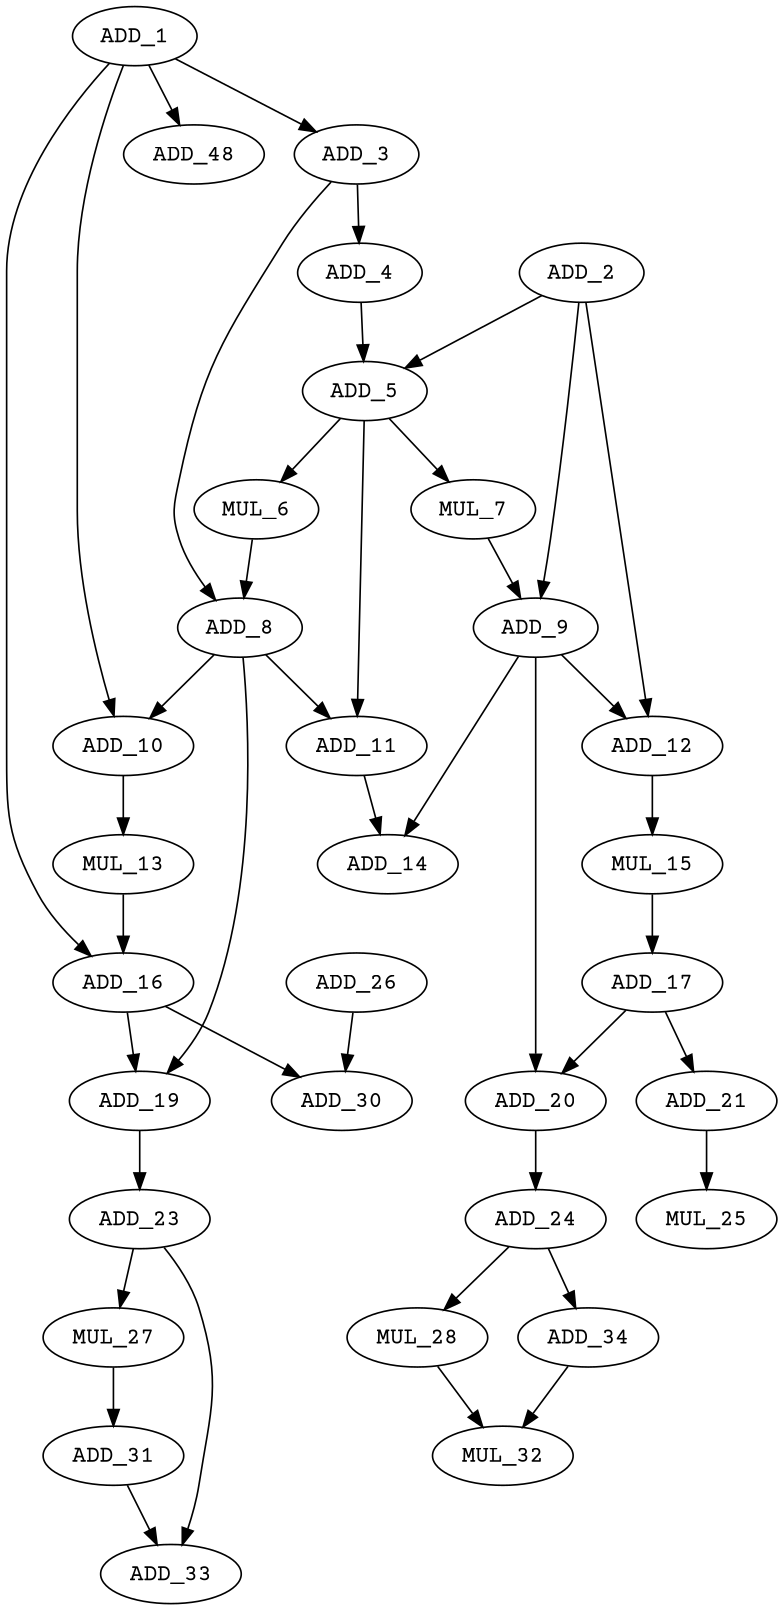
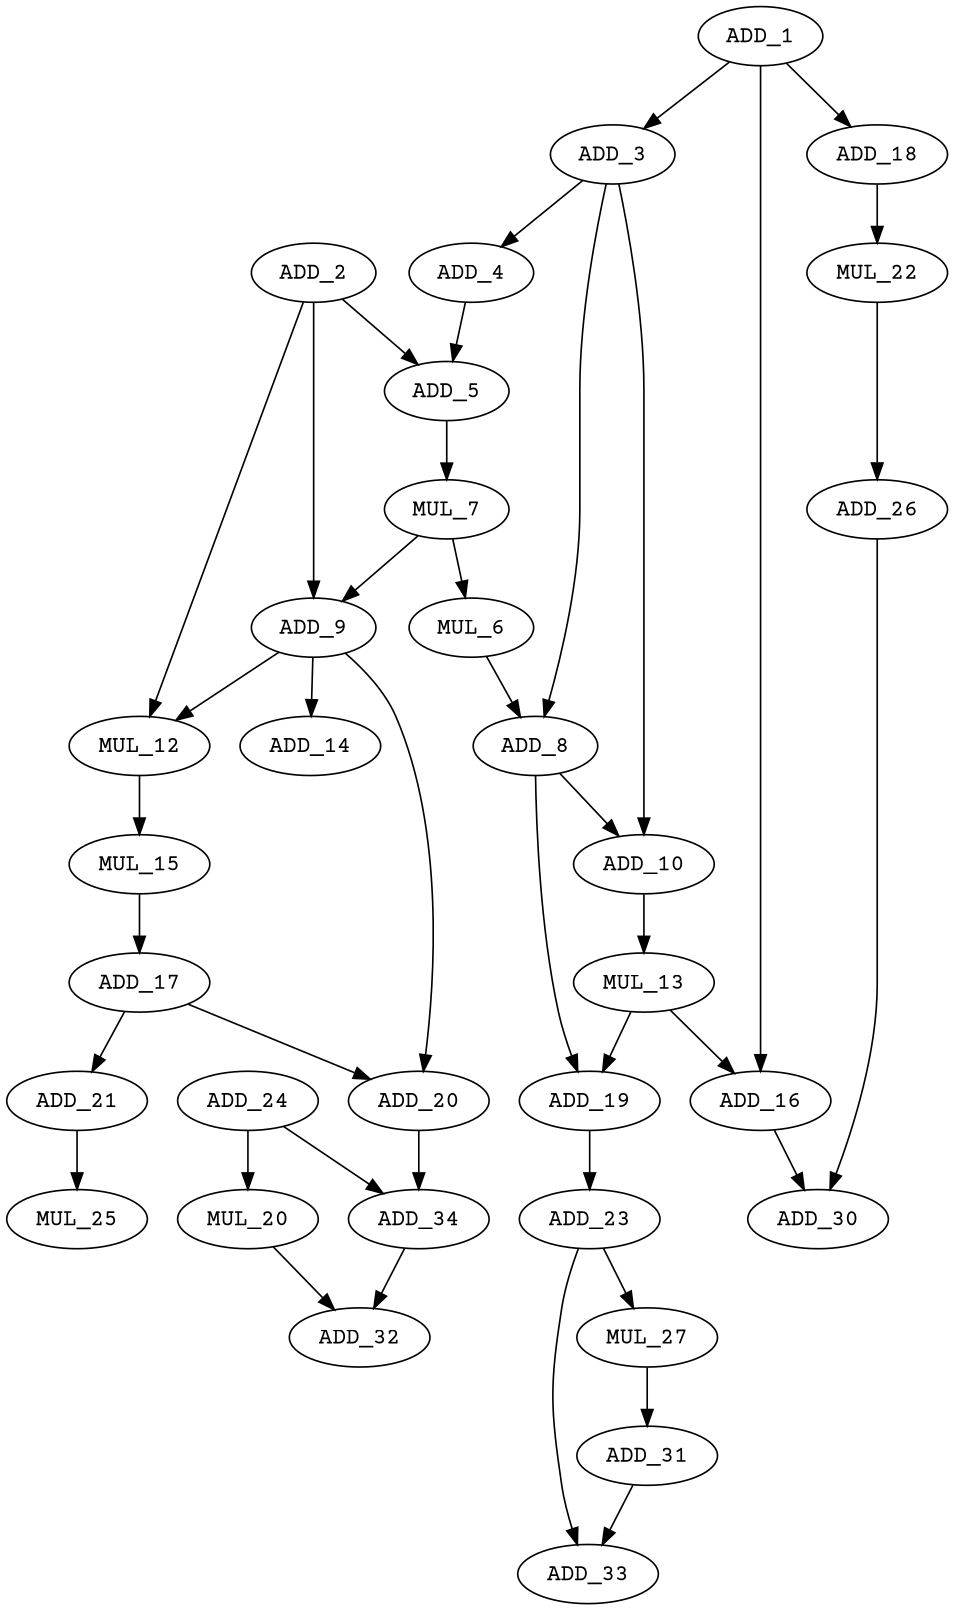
node "ADD_48": label "ADD_48" -> "ADD_18"
node "MUL_22": added
edge "ADD_1" -> "ADD_10": now "ADD_3" -> "ADD_10"
edge "ADD_5" -> "MUL_6": now "MUL_7" -> "MUL_6"
node "ADD_11": removed
node "ADD_12": label "ADD_12" -> "MUL_12"
edge "ADD_16" -> "ADD_19": now "MUL_13" -> "ADD_19"
edge "ADD_20" -> "ADD_24": now "ADD_20" -> "ADD_34"
node "MUL_28": label "MUL_28" -> "MUL_20"
node "MUL_32": label "MUL_32" -> "ADD_32"
